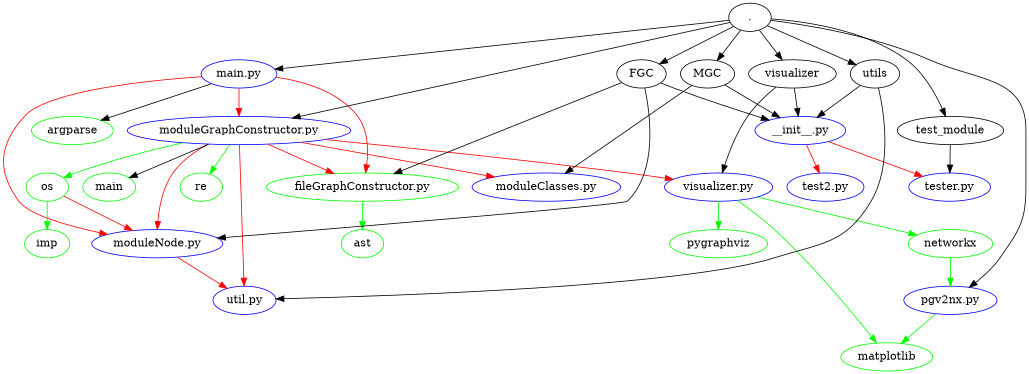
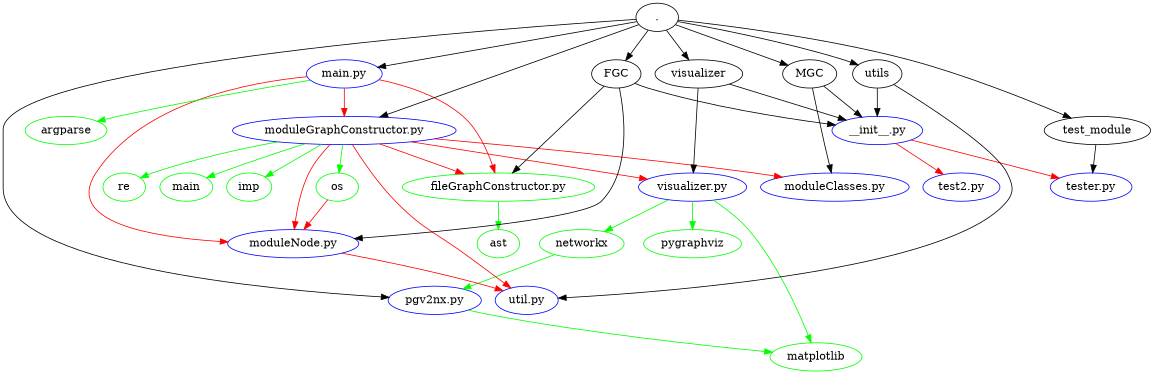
edge "main.py" -> "argparse": color black -> green
edge "moduleGraphConstructor.py" -> "main": color black -> green
edge "os" -> "imp": now "moduleGraphConstructor.py" -> "imp"
